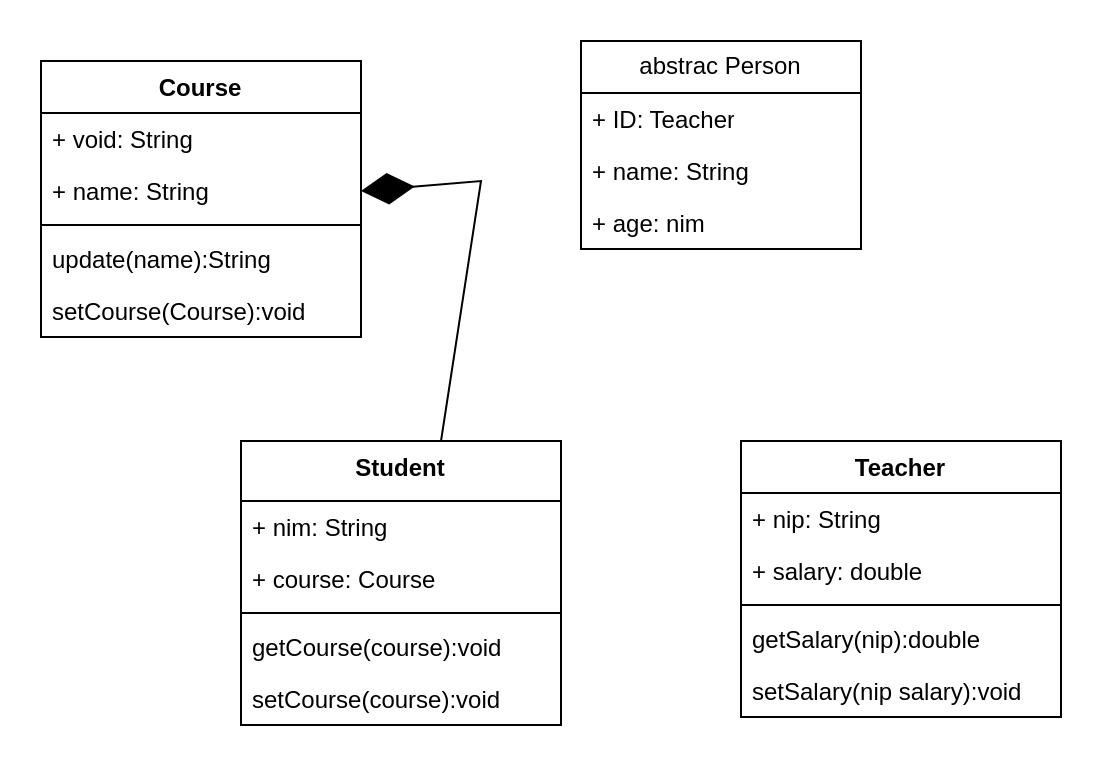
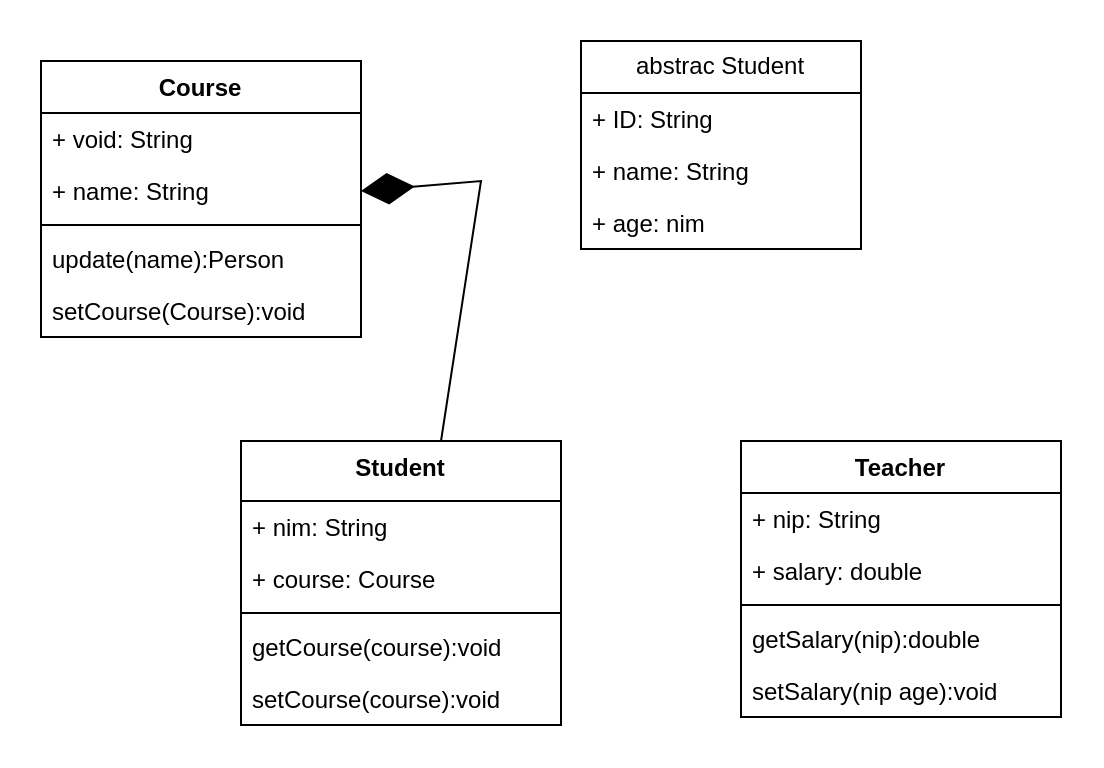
node "abstrac Person": label "abstrac Person" -> "abstrac Student"
node "+ ID: Teacher": label "+ ID: Teacher" -> "+ ID: String"
node "update(name):String": label "update(name):String" -> "update(name):Person"
node "setSalary(nip salary):void": label "setSalary(nip salary):void" -> "setSalary(nip age):void"
